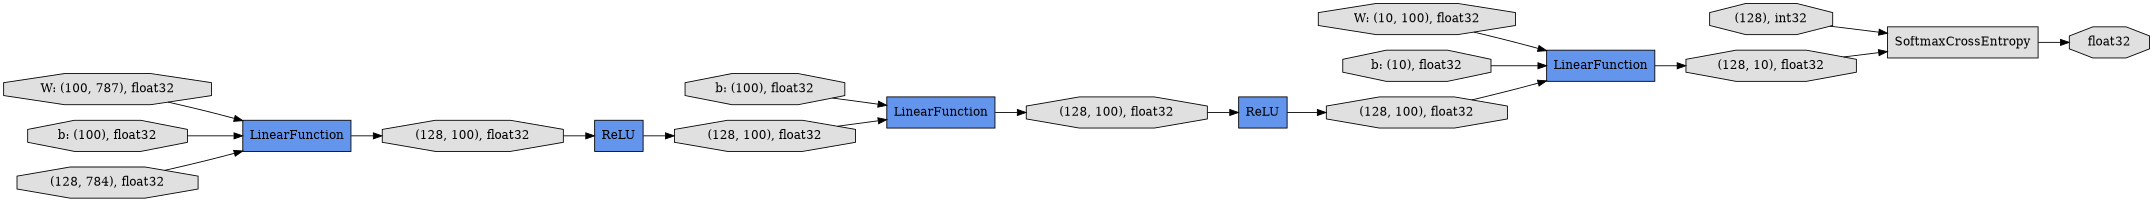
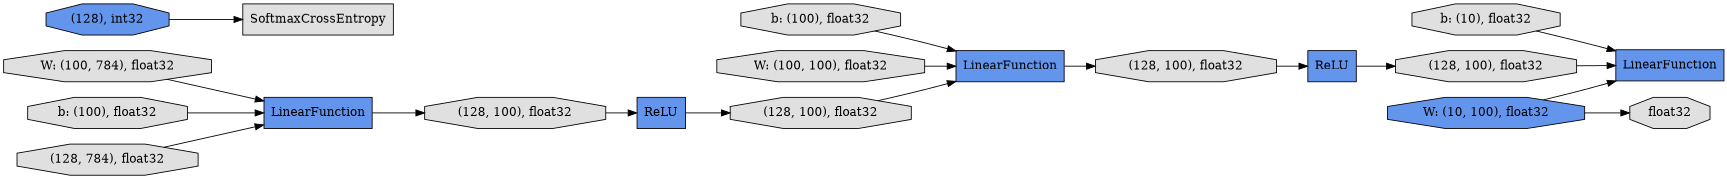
node "W: (10, 100), float32": fillcolor #e0e0e0 -> #6495ed
node "(128), int32": fillcolor #e0e0e0 -> #6495ed
edge "SoftmaxCrossEntropy" -> "float32": now "W: (10, 100), float32" -> "float32"
node "W: (100, 100), float32": added
node "(128, 10), float32": removed
node "W: (100, 787), float32": label "W: (100, 787), float32" -> "W: (100, 784), float32"
